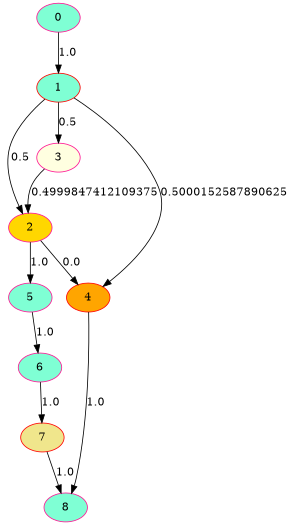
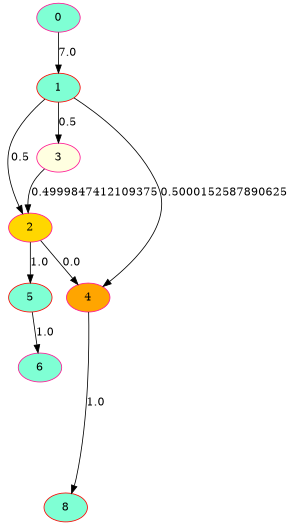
edge "0" -> "1": label "1.0" -> "7.0"
node "5": color deeppink -> red
node "4": color red -> deeppink
node "7": removed
node "8": color deeppink -> red
